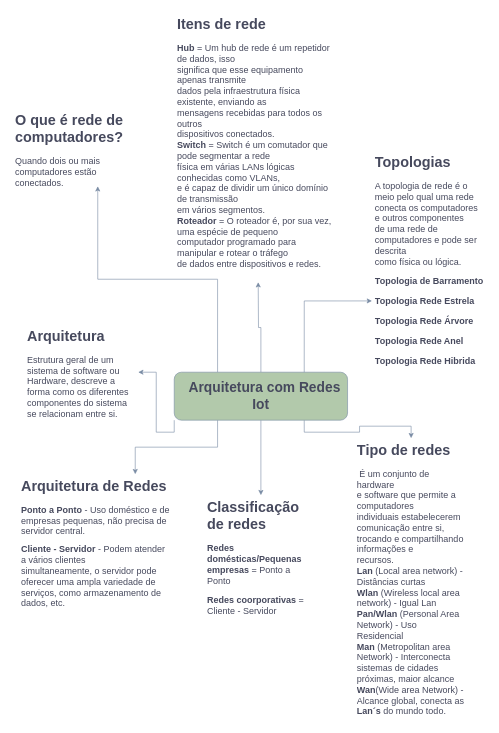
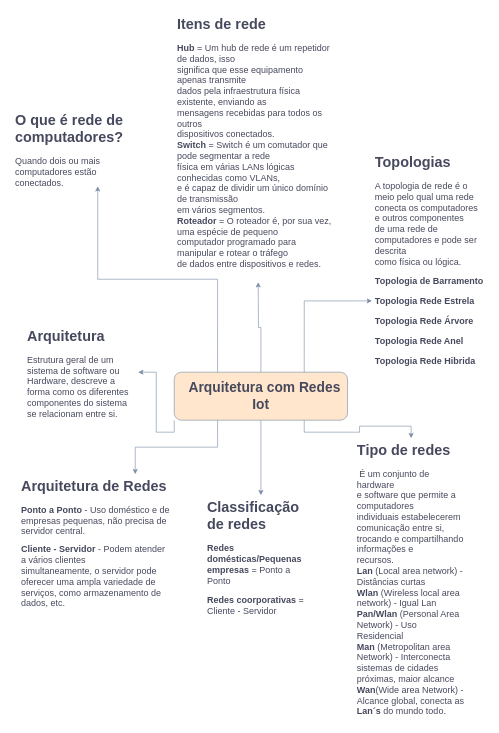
node "Arquitetura com Redes Iot": fillcolor #b2c9ab -> #ffe6cc
